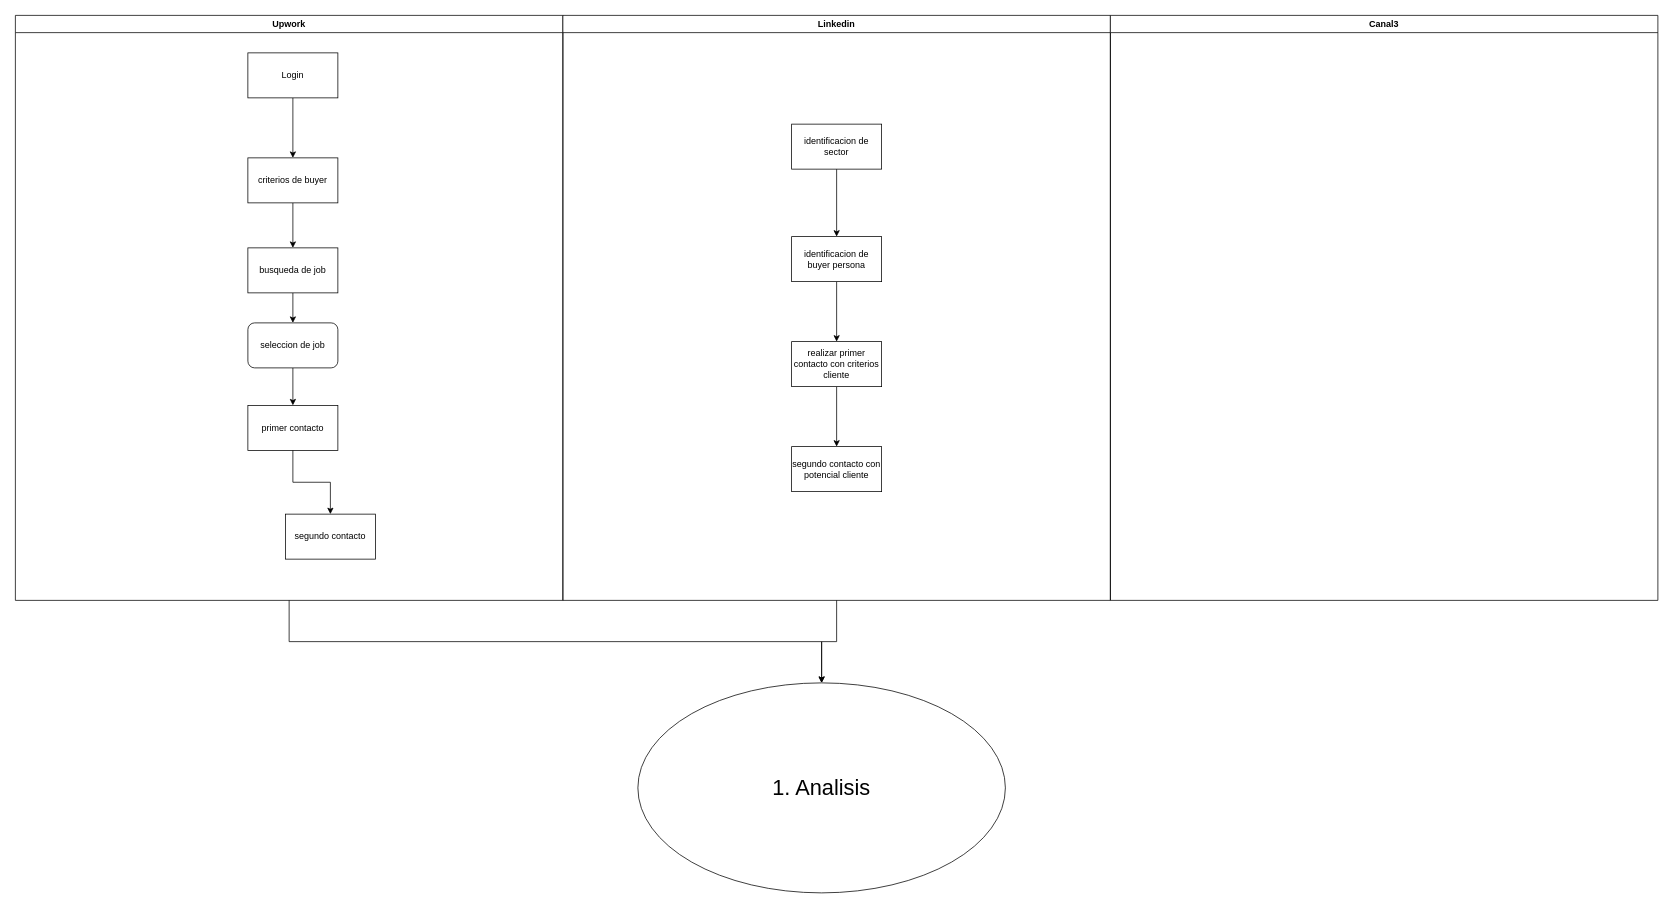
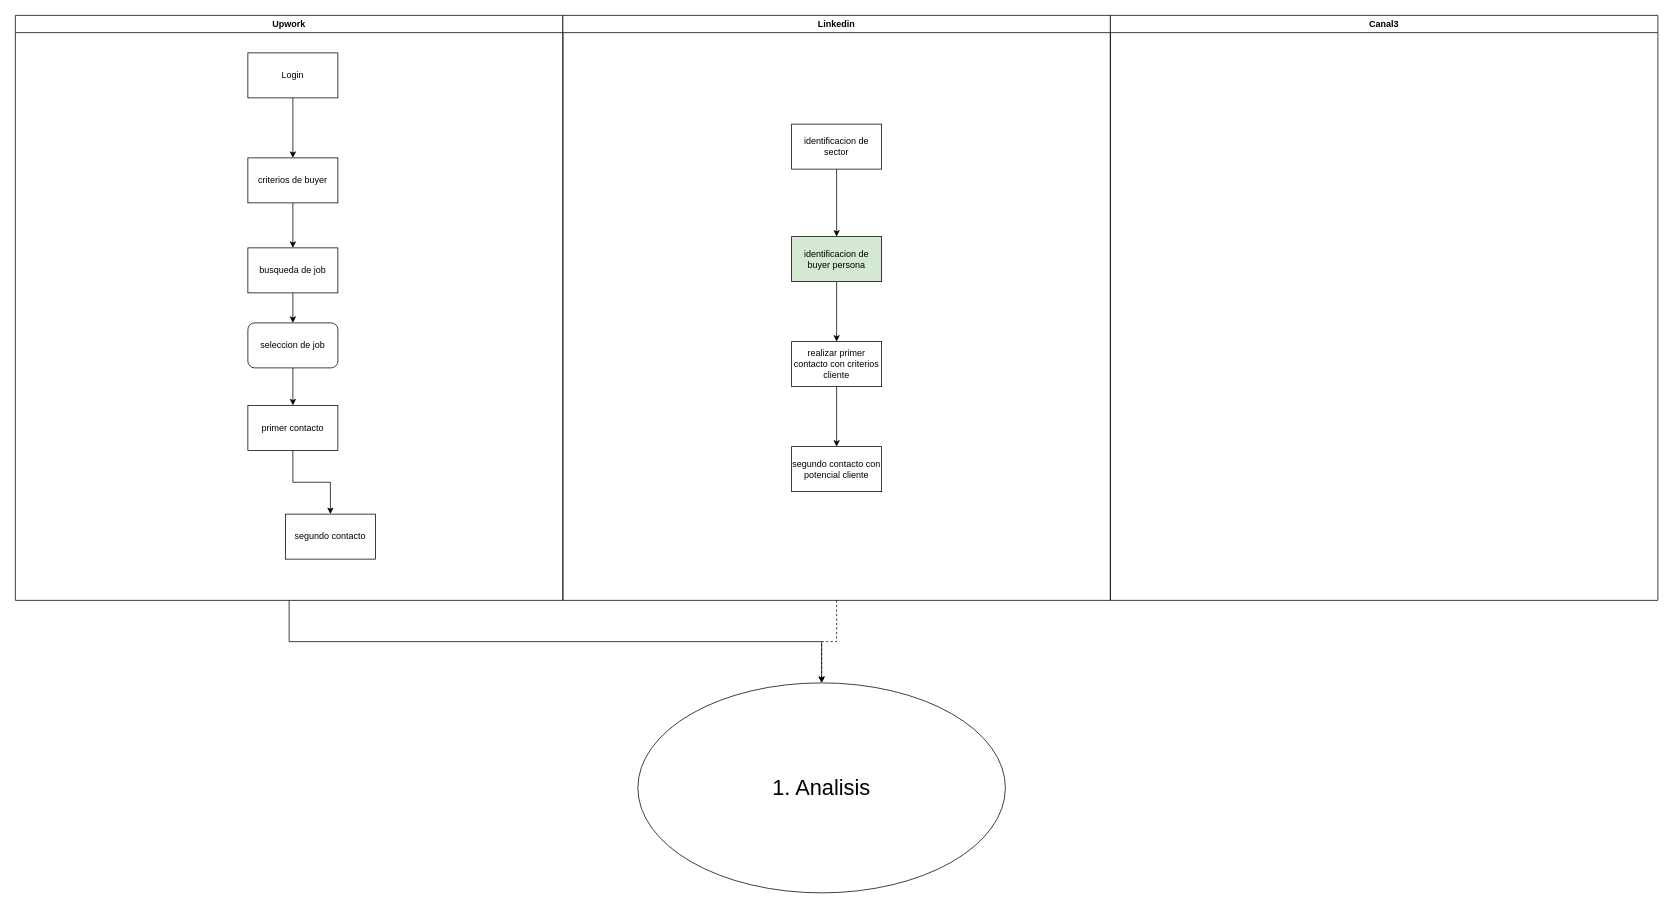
node "identificacion de buyer persona": fillcolor #ffffff -> #d5e8d4
edge "Linkedin" -> "1. Analisis": style solid -> dashed
